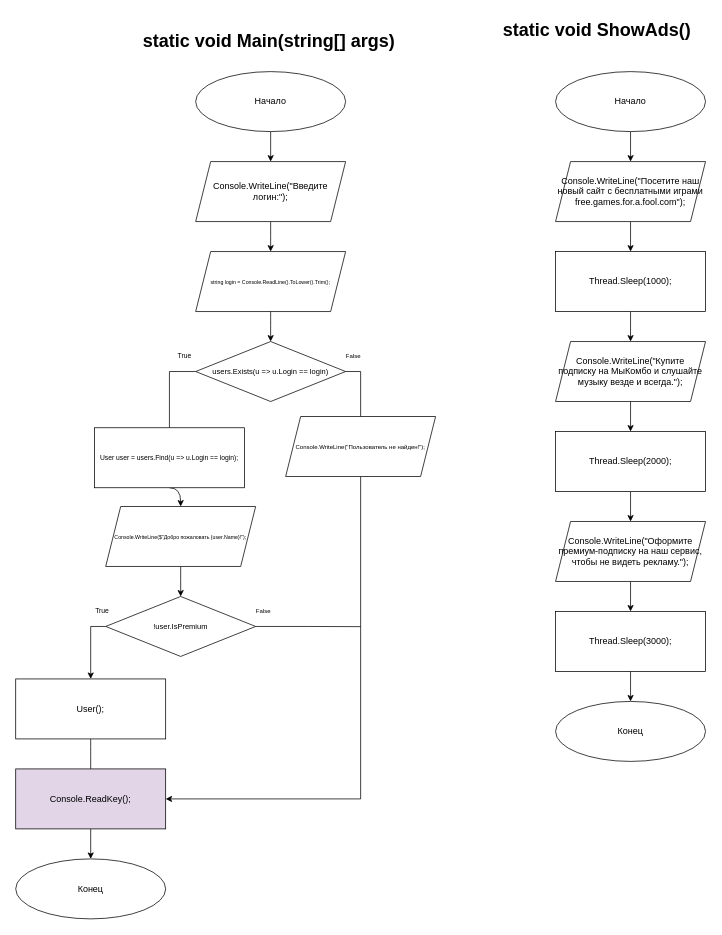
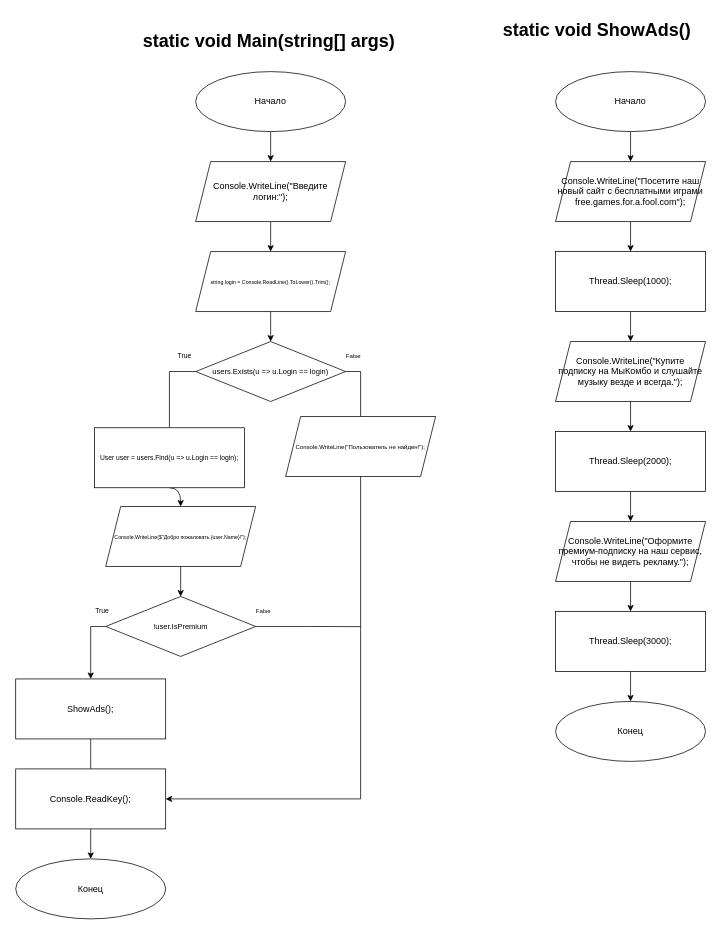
node "User();": label "User();" -> "ShowAds();"
node "Console.ReadKey();": fillcolor #e1d5e7 -> #ffffff
